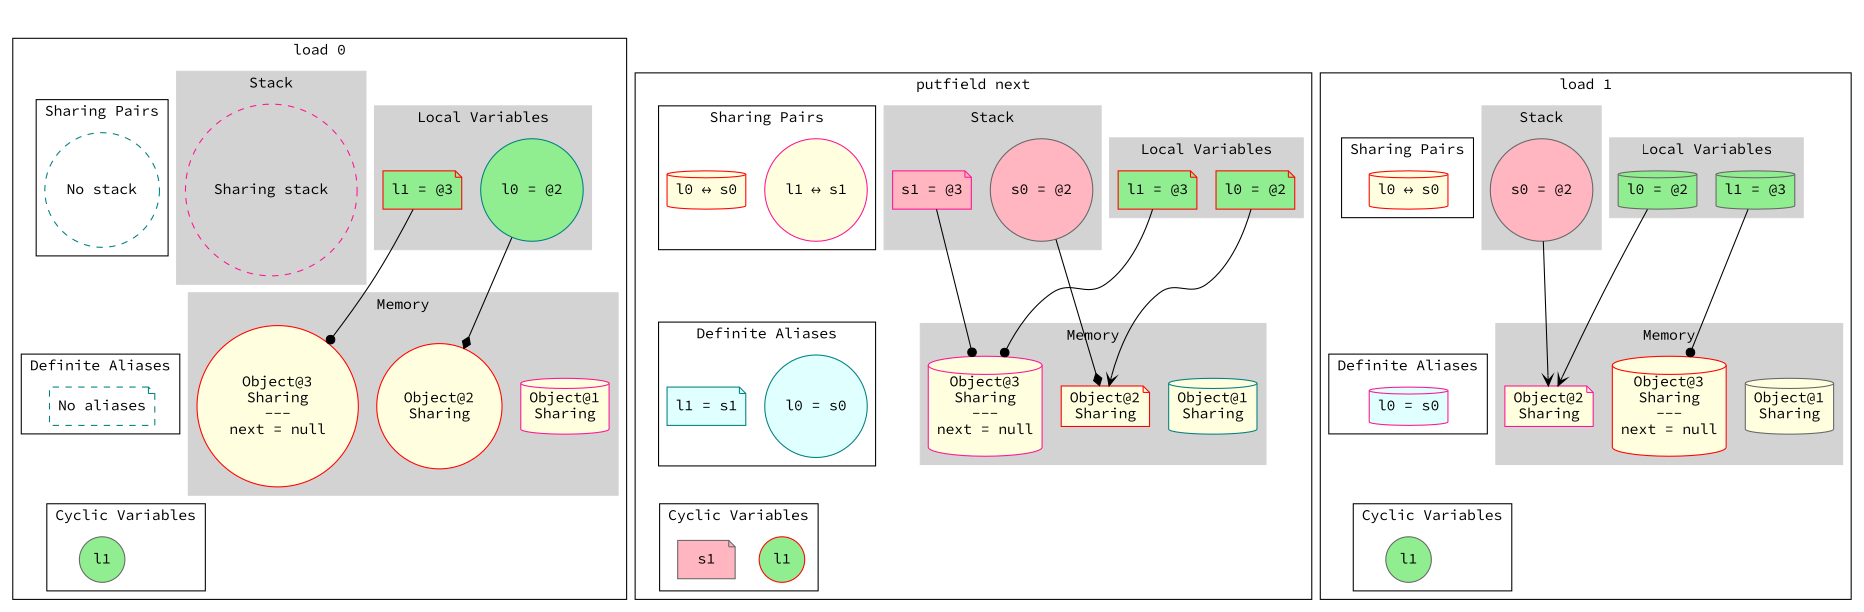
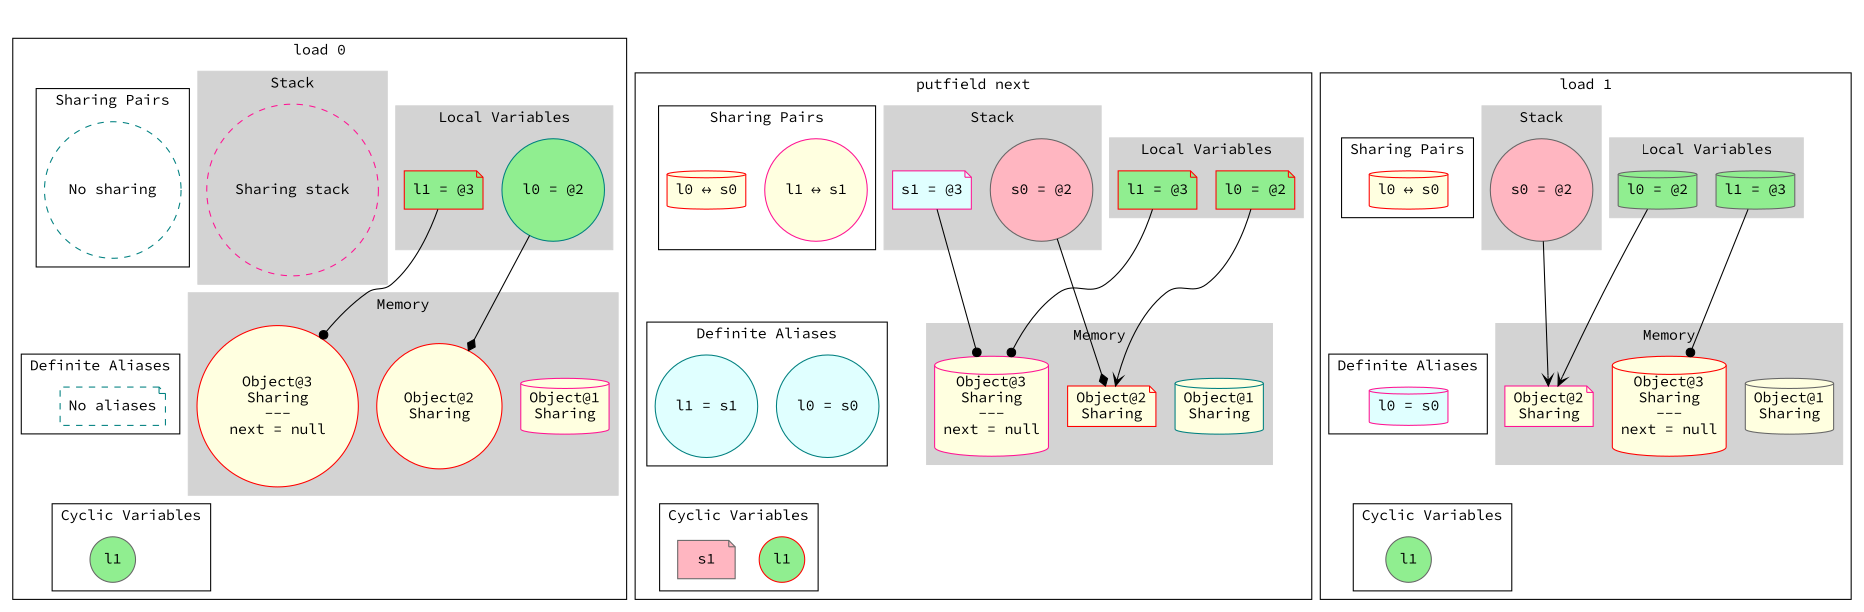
node "No stack": label "No stack" -> "No sharing"
node "s1 = @3": fillcolor lightpink -> lightcyan
node "l1 = s1": shape note -> circle
